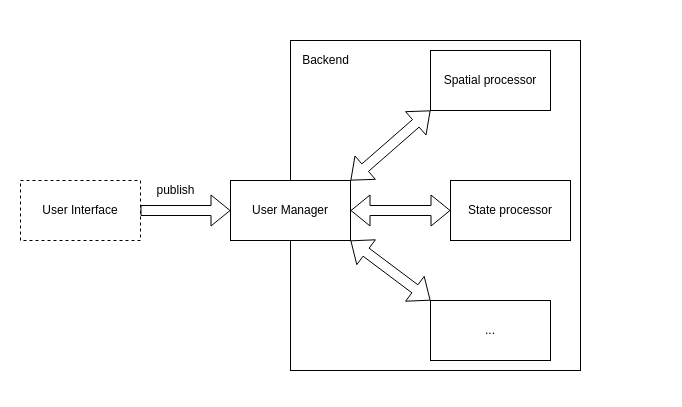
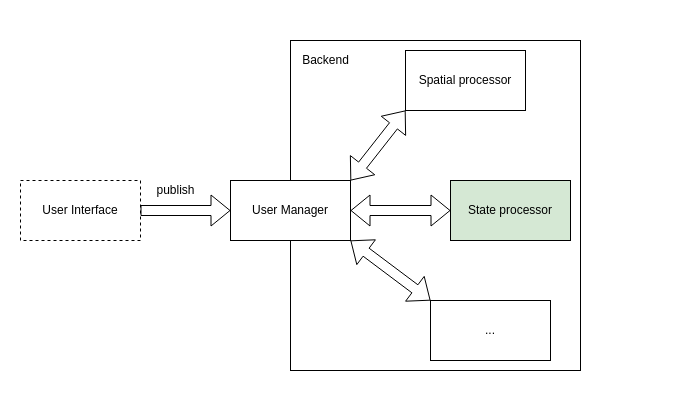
node "Spatial processor": moved (491, 81) -> (466, 81)
node "State processor": fillcolor #ffffff -> #d5e8d4
